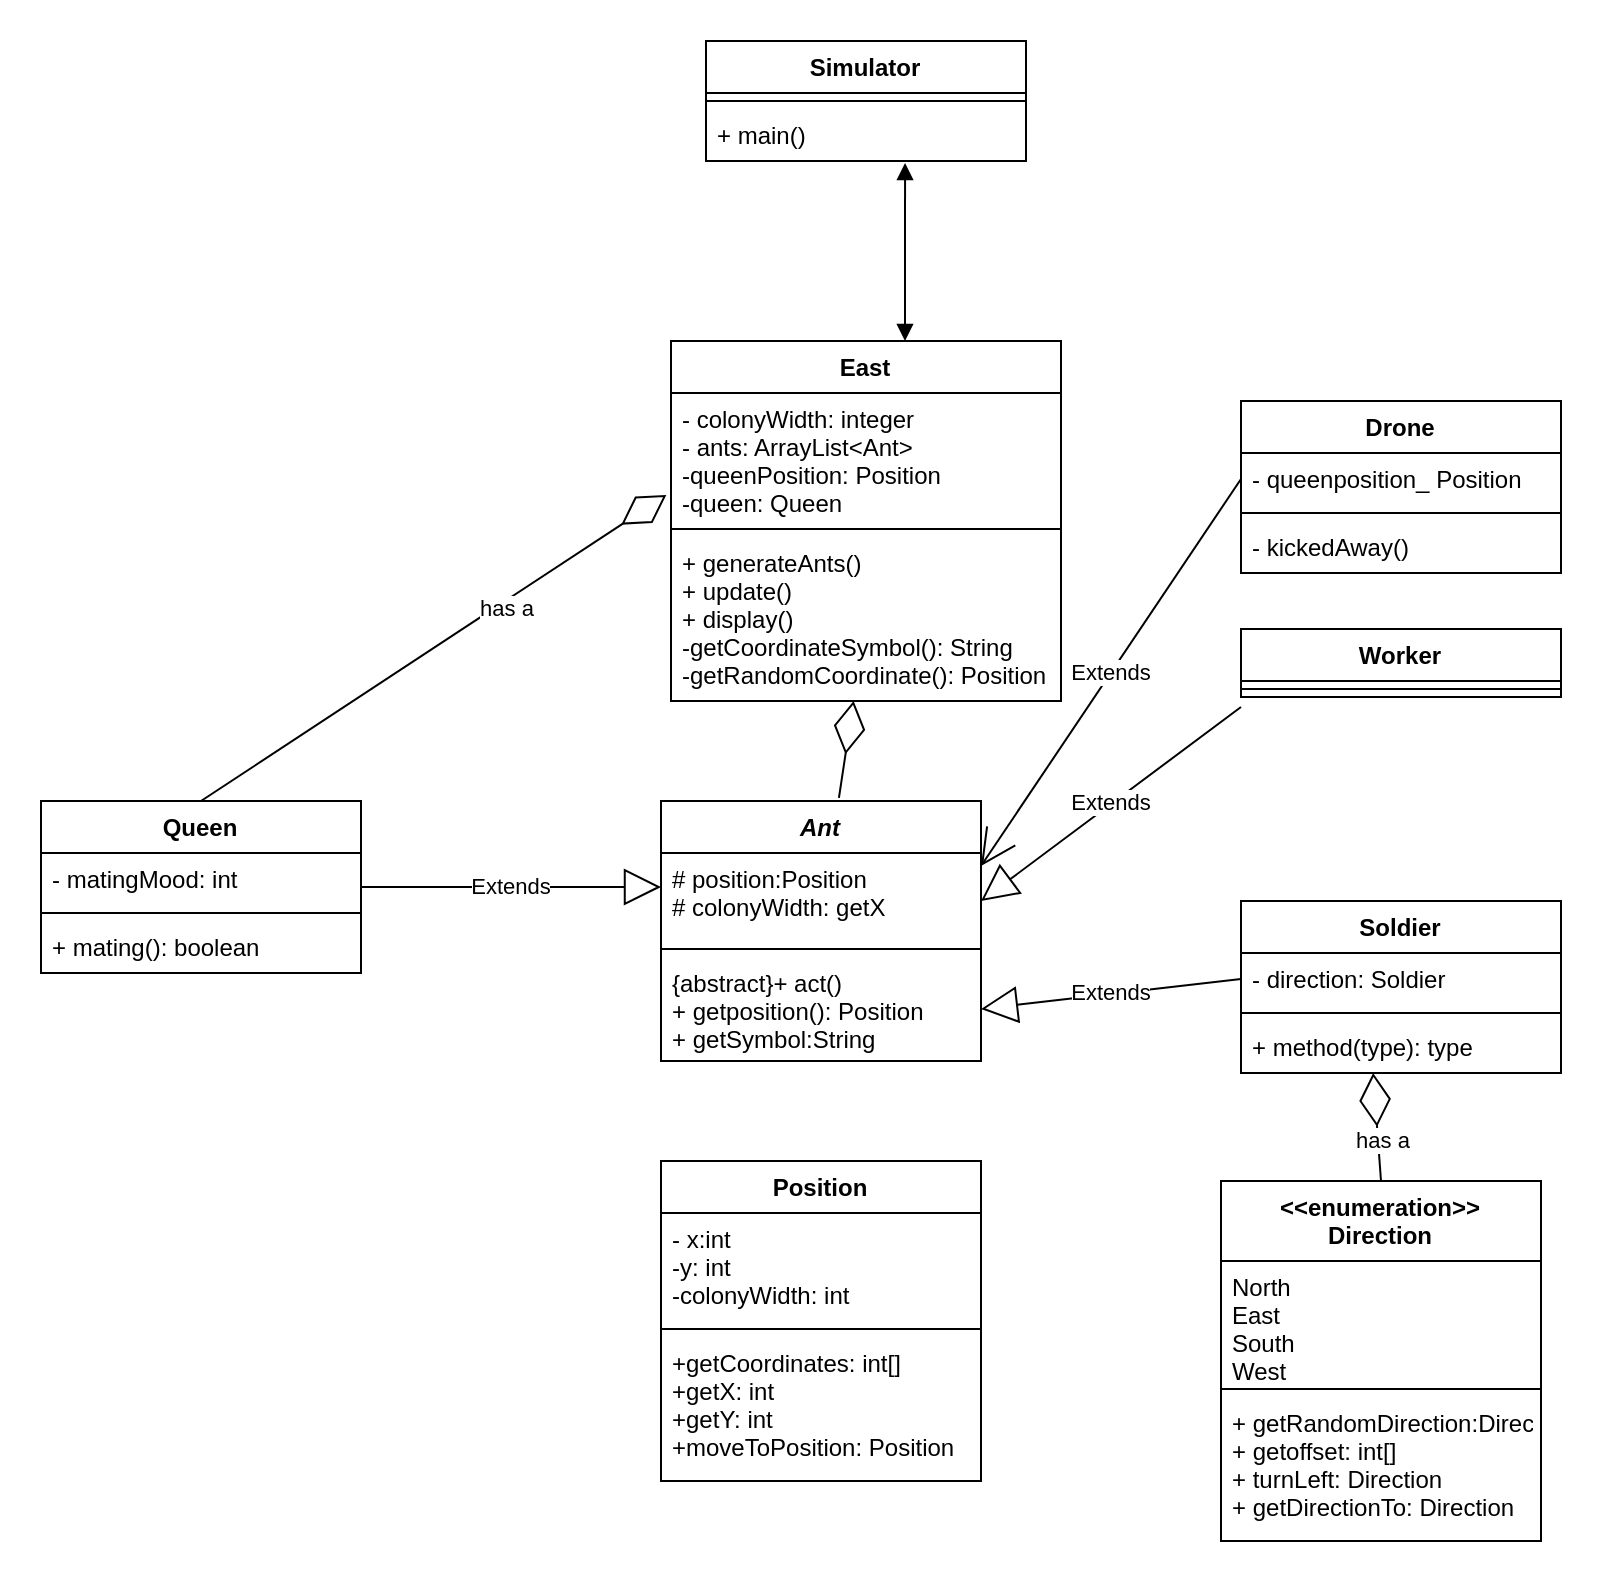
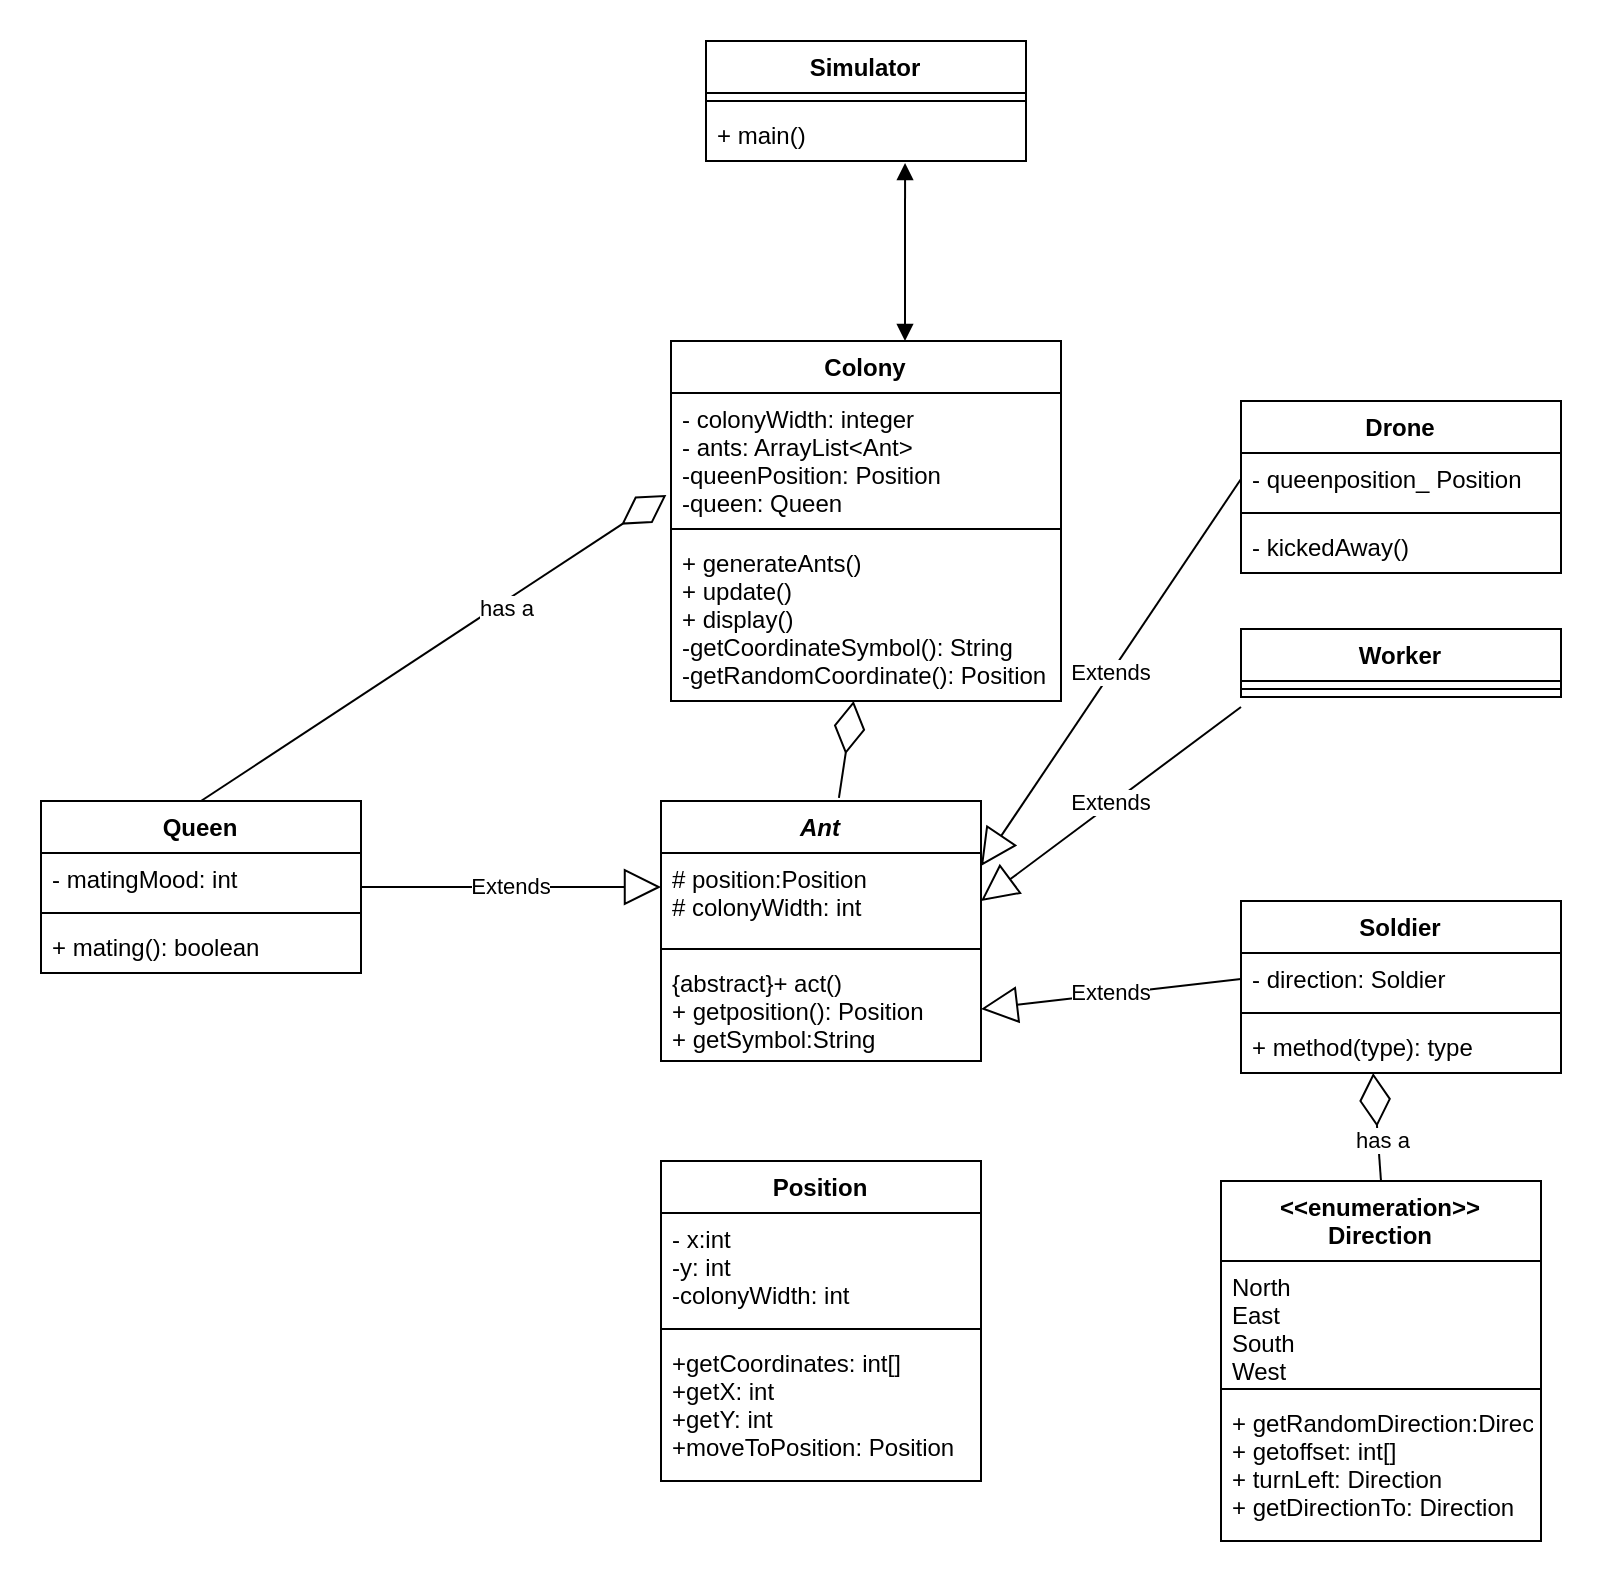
node "East": label "East" -> "Colony"
edge "- queenposition_ Position" -> "Ant": arrowhead open -> block
node "# position:Position # colonyWidth: getX": label "# position:Position # colonyWidth: getX" -> "# position:Position # colonyWidth: int"
